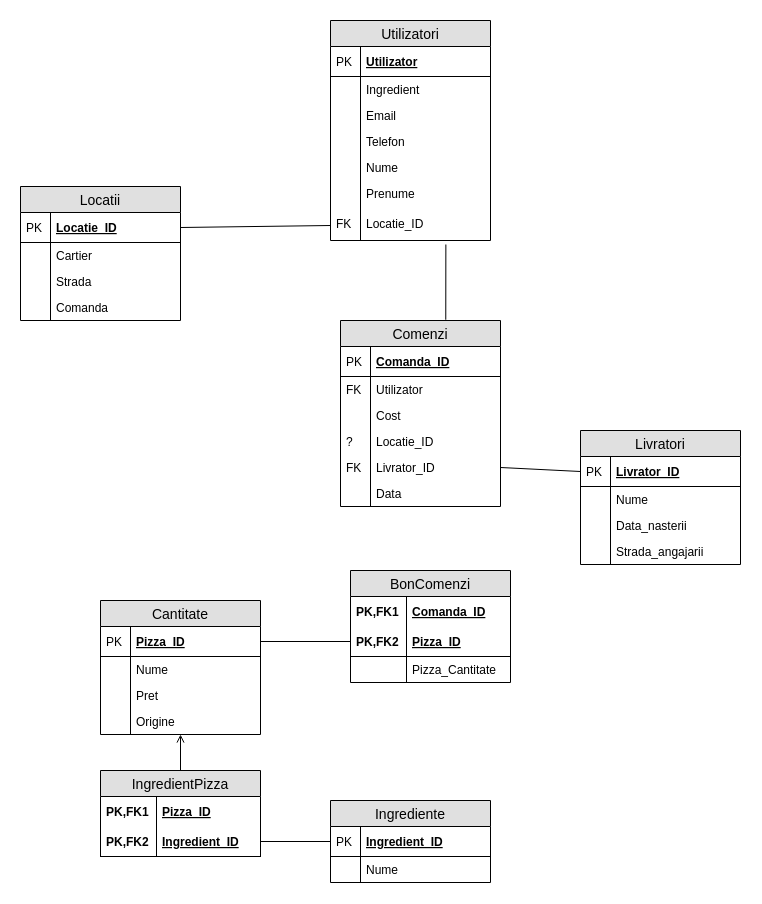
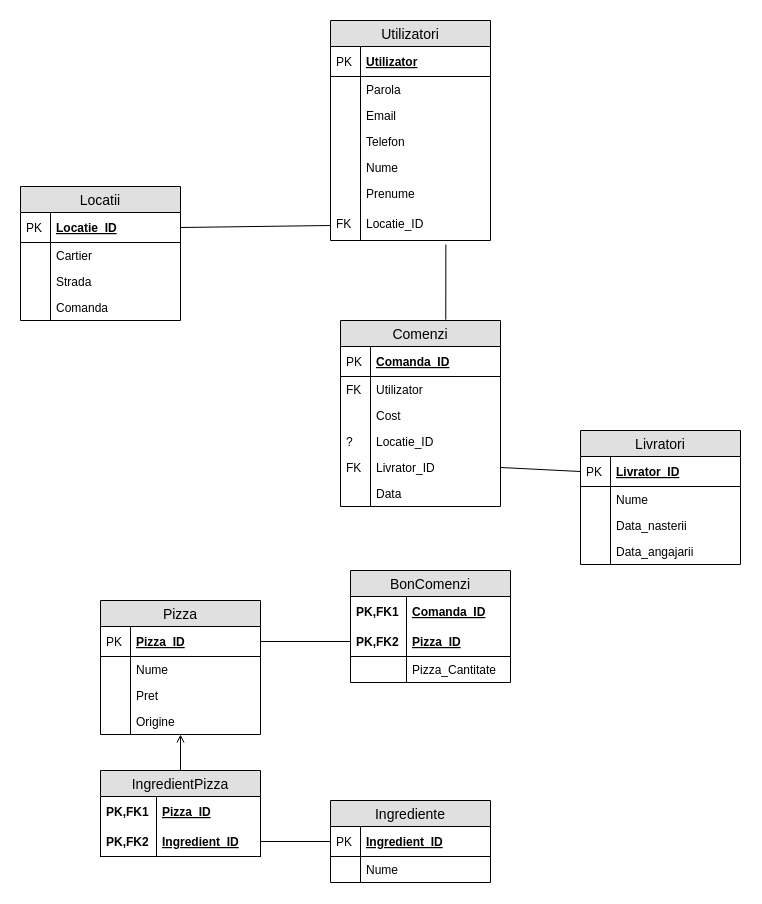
node "Ingredient": label "Ingredient" -> "Parola"
node "Strada_angajarii": label "Strada_angajarii" -> "Data_angajarii"
node "Cantitate": label "Cantitate" -> "Pizza"
